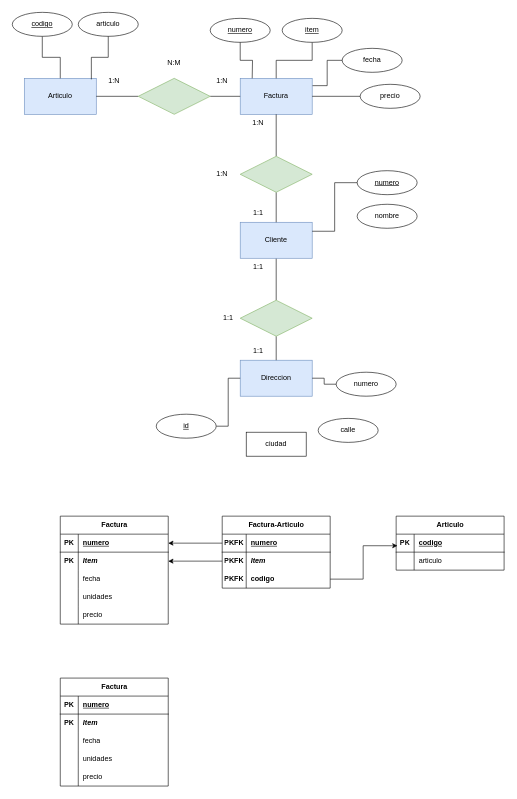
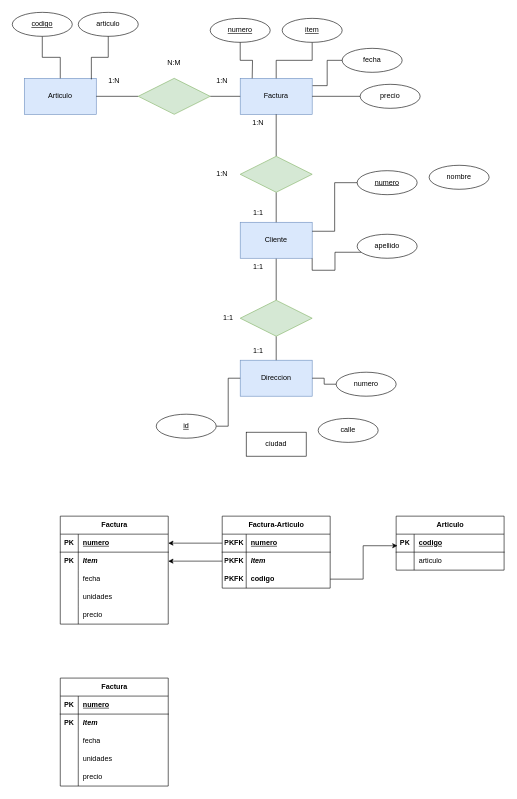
node "nombre": moved (387, 216) -> (459, 177)
node "apellido": added
edge "Cliente" -- "apellido": added
